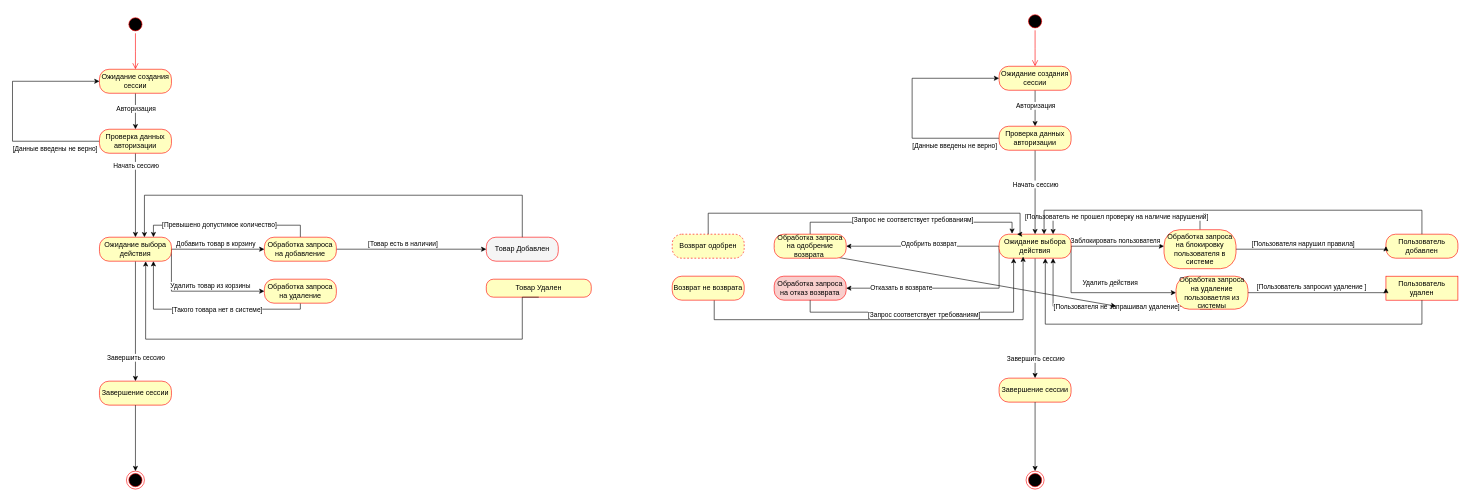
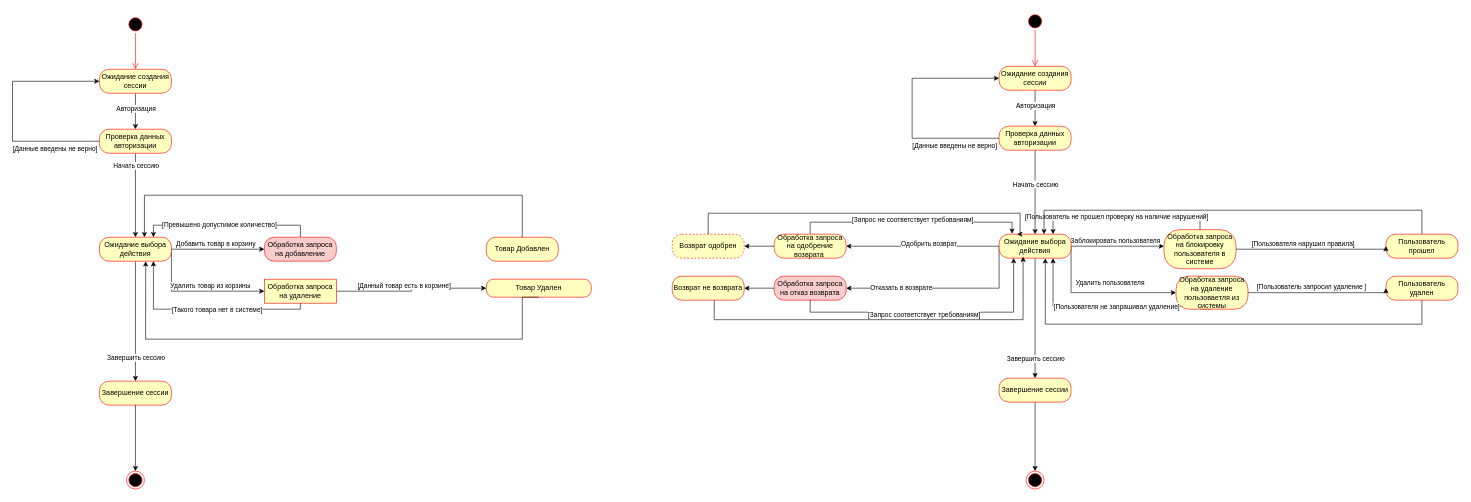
node "Пользователь добавлен": label "Пользователь добавлен" -> "Пользователь прошел"
node "Обработка запроса на добавление": fillcolor #ffffc0 -> #f8cecc
edge "Обработка запроса на добавление" -> "Товар Добавлен": removed, label "[Товар есть в наличии]"
node "Товар Добавлен": fillcolor #f5f5f5 -> #ffffc0
edge "Обработка запроса на одобрение возврата" -> "[Пользователя не запрашивал удаление]": now "Обработка запроса на одобрение возврата" -> "Возврат одобрен"
node "Удалить действия": label "Удалить действия" -> "Удалить пользователя"
edge "Обработка запроса на удаление" -> "Товар Удален": added, label "[Данный товар есть в корзине]"
edge "Обработка запроса на отказ возврата" -> "Возврат не возврата": added
node "Пользователь удален": shape rectangle -> rounded rectangle
node "Обработка запроса на удаление": shape rounded rectangle -> rectangle
